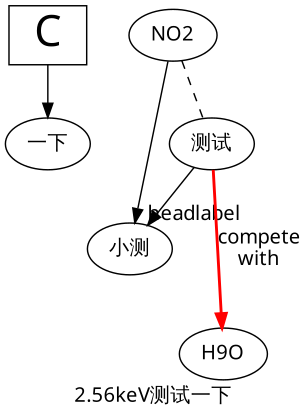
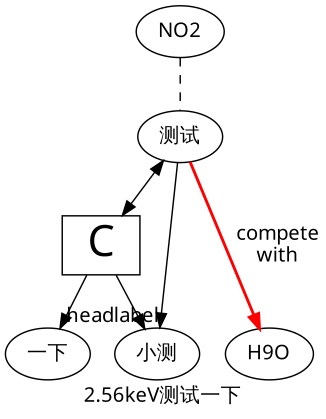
edge "NO2" -> "小测": now "C" -> "小测"
edge "测试" -- "C": added
